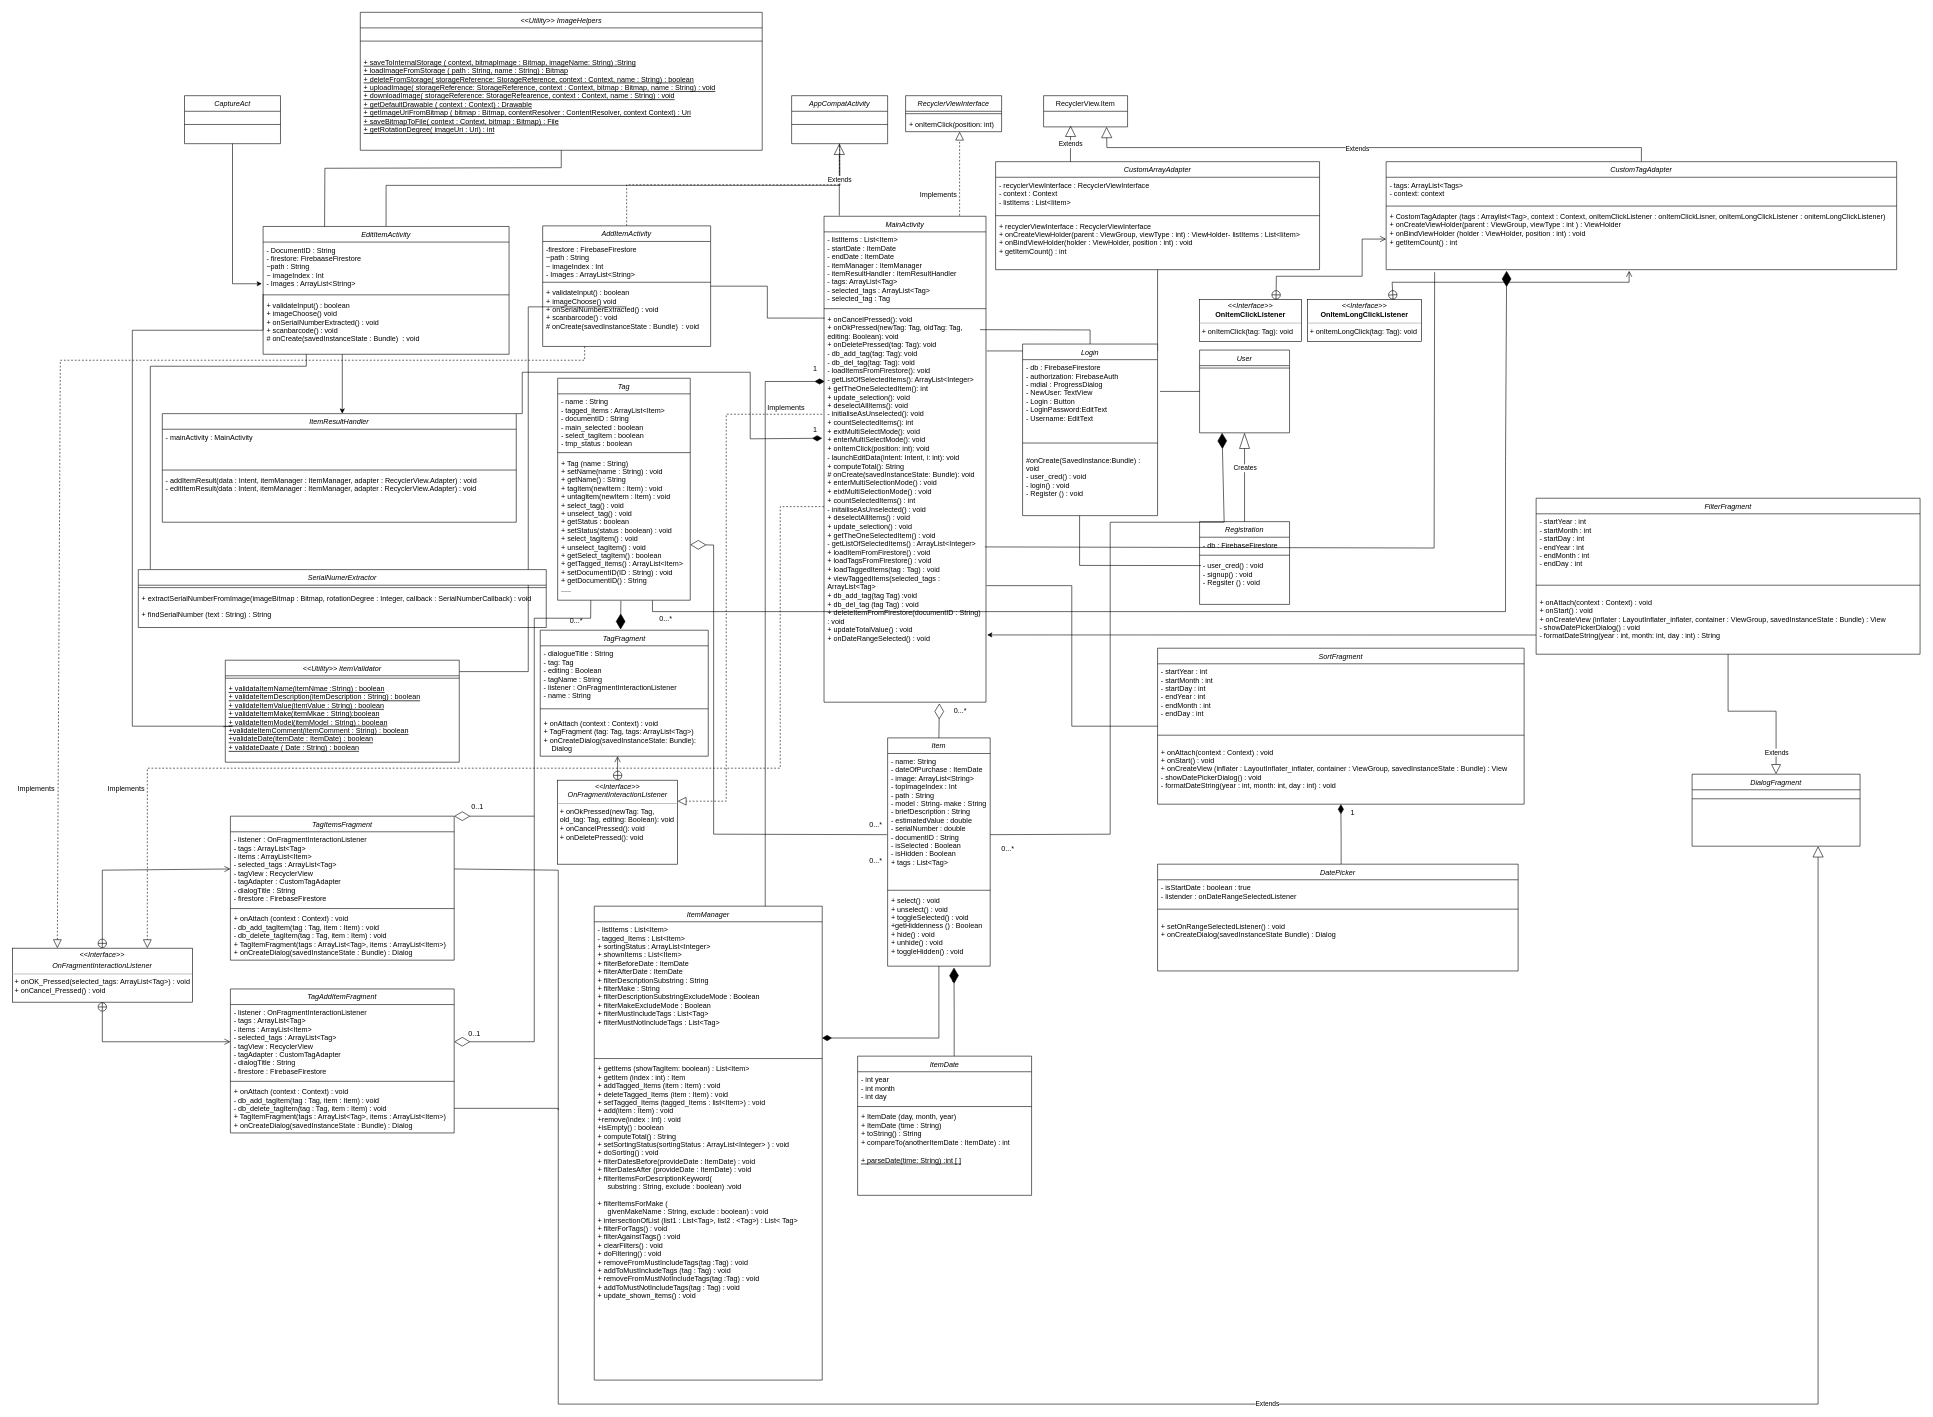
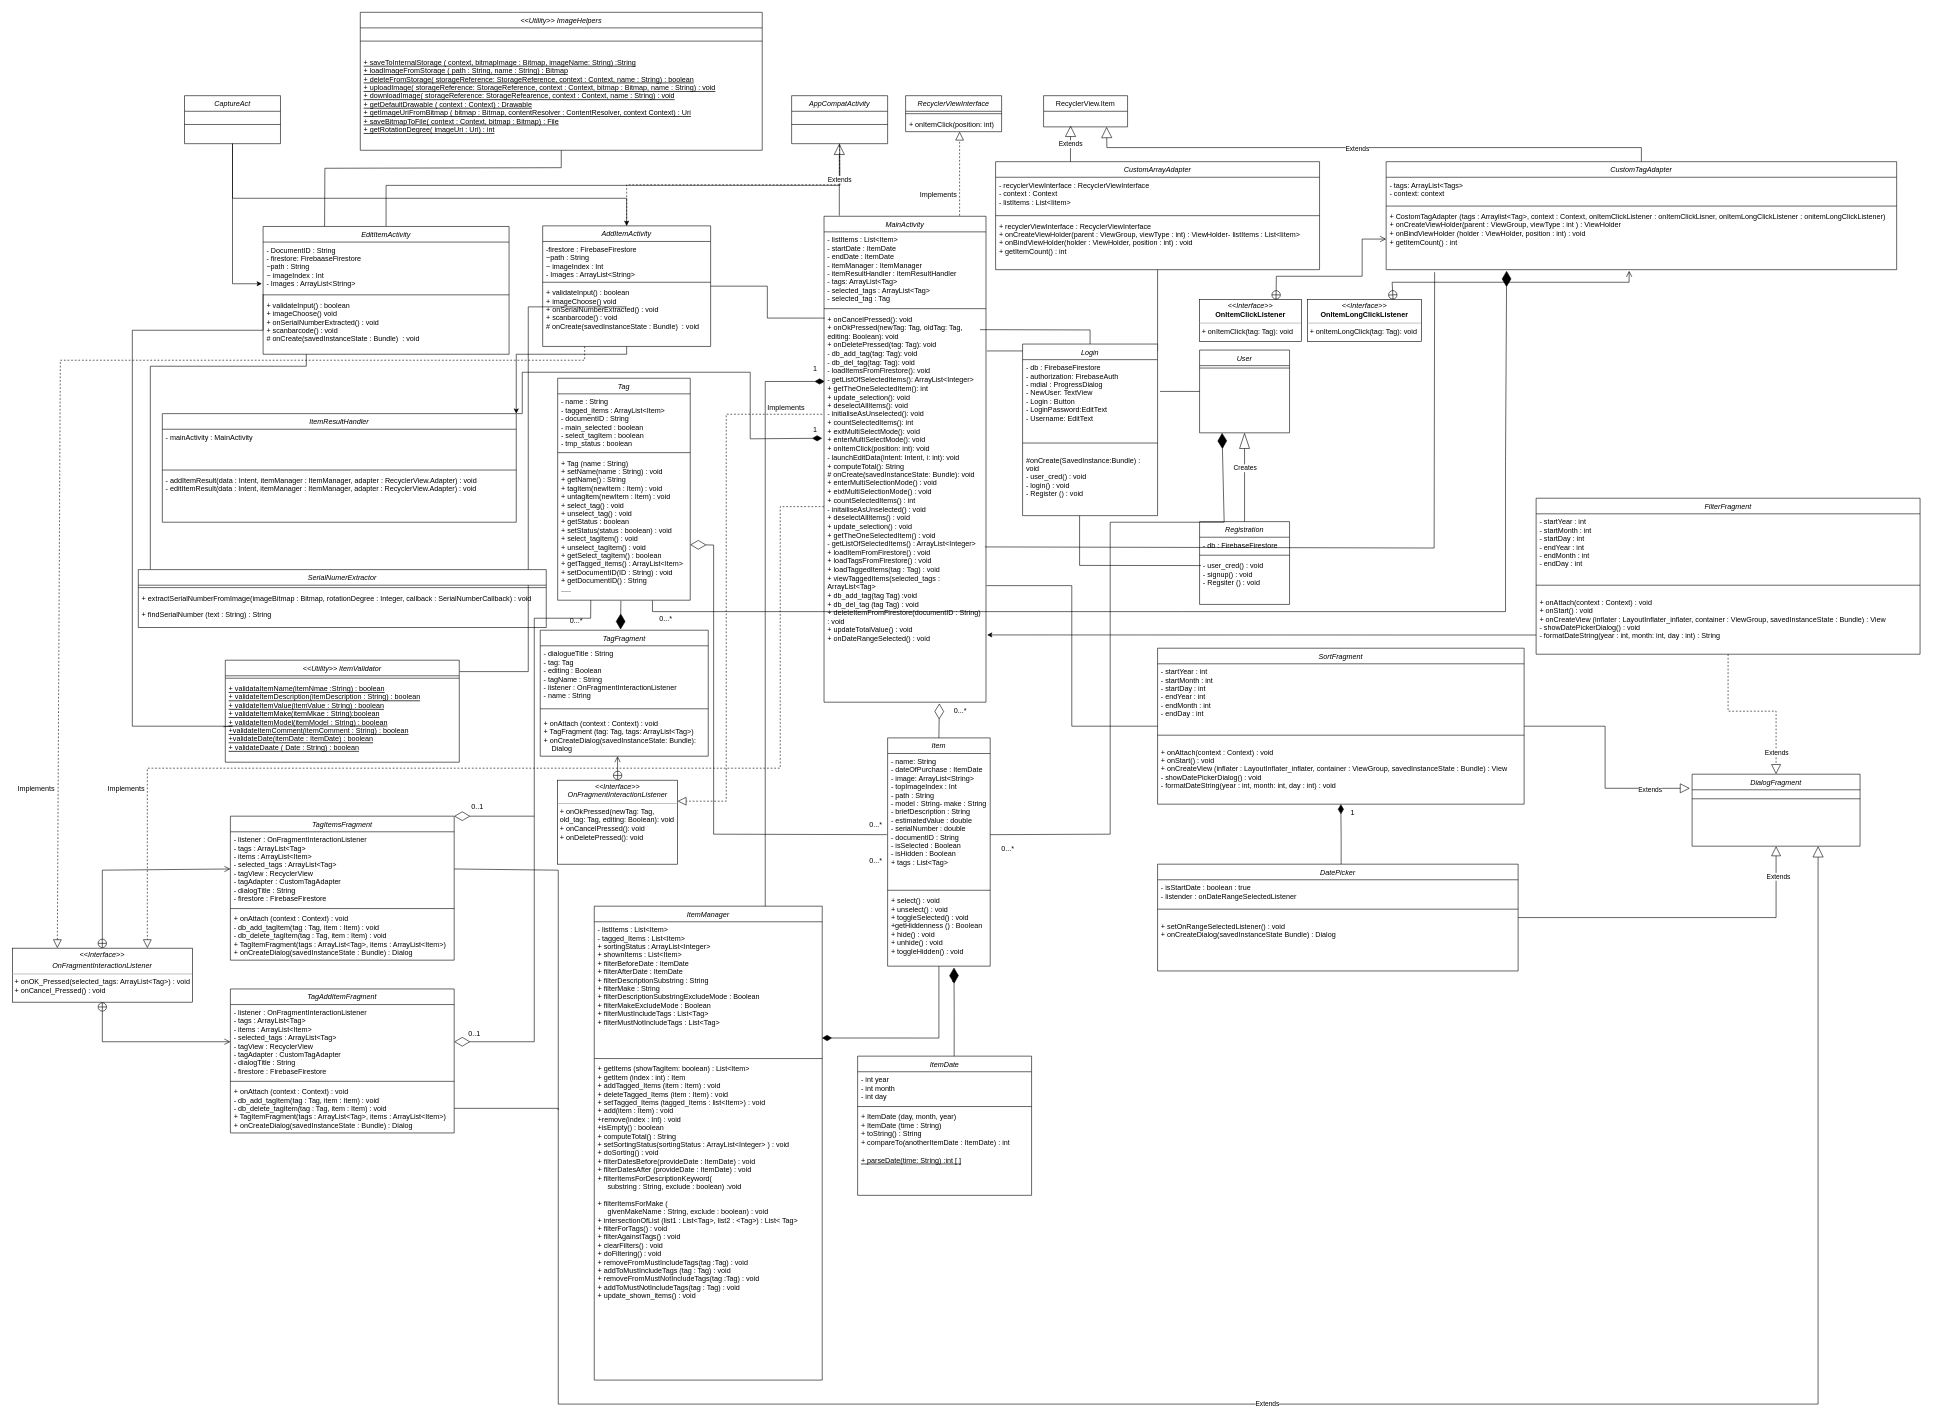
edge "CaptureAct" -> "AddItemActivity": added
edge "AddItemActivity" -> "ItemResultHandler": added
edge "EditItemActivity" -> "ItemResultHandler": removed
edge "FilterFragment" -> "DialogFragment": style solid -> dashed
edge "SortFragment" -> "DialogFragment": added, label "Extends"
edge "DatePicker" -> "DialogFragment": added, label "Extends"
